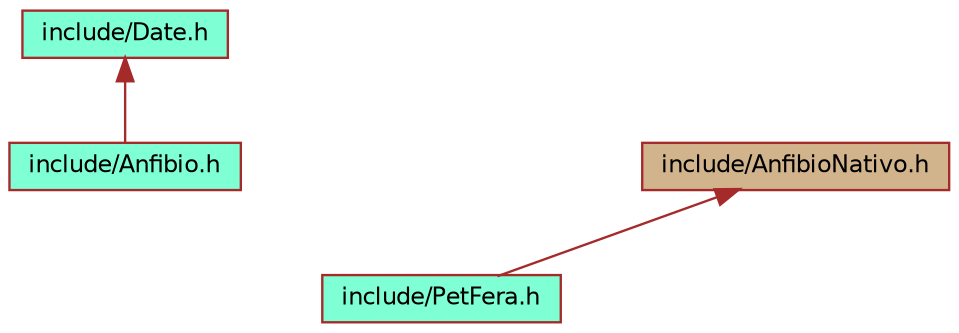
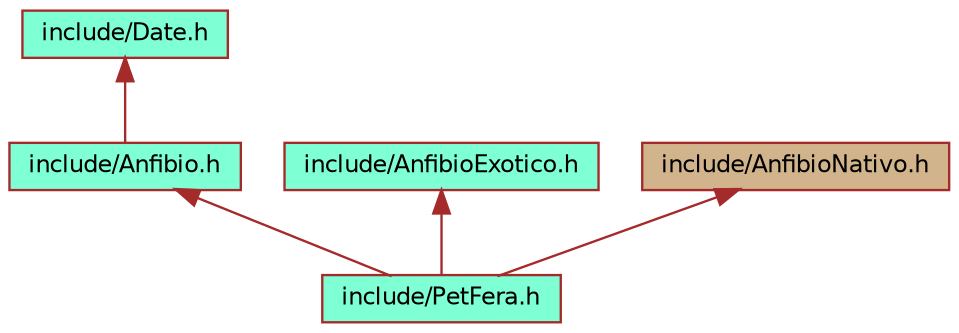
node "include/AnfibioExotico.h": added
edge "include/PetFera.h" -> "include/Anfibio.h": added
